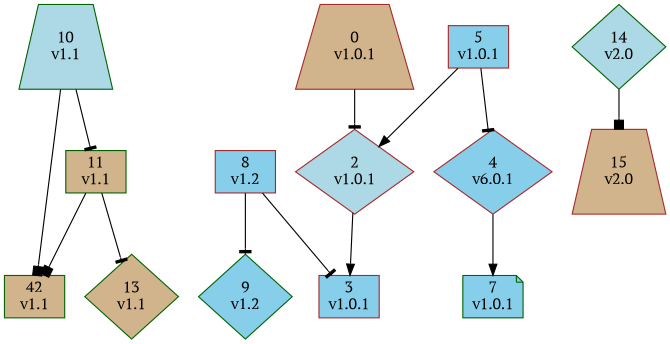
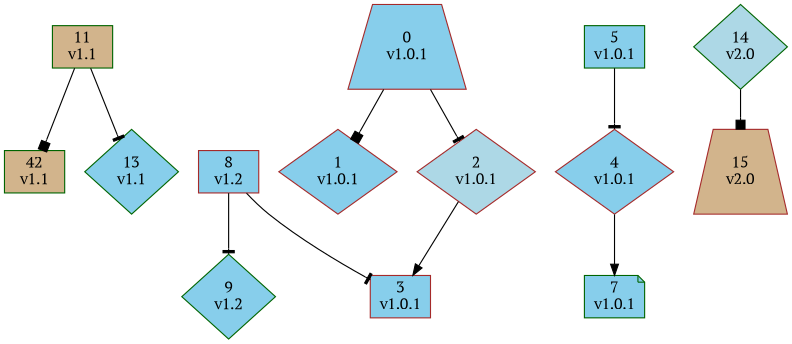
node "10 v1.1": removed
node "0 v1.0.1": fillcolor tan -> skyblue
node "5 v1.0.1": color brown -> darkgreen
edge "5 v1.0.1" -> "2 v1.0.1": removed
node "1 v1.0.1": added
node "4 v6.0.1": label "4 v6.0.1" -> "4 v1.0.1"
node "13 v1.1": fillcolor tan -> skyblue
